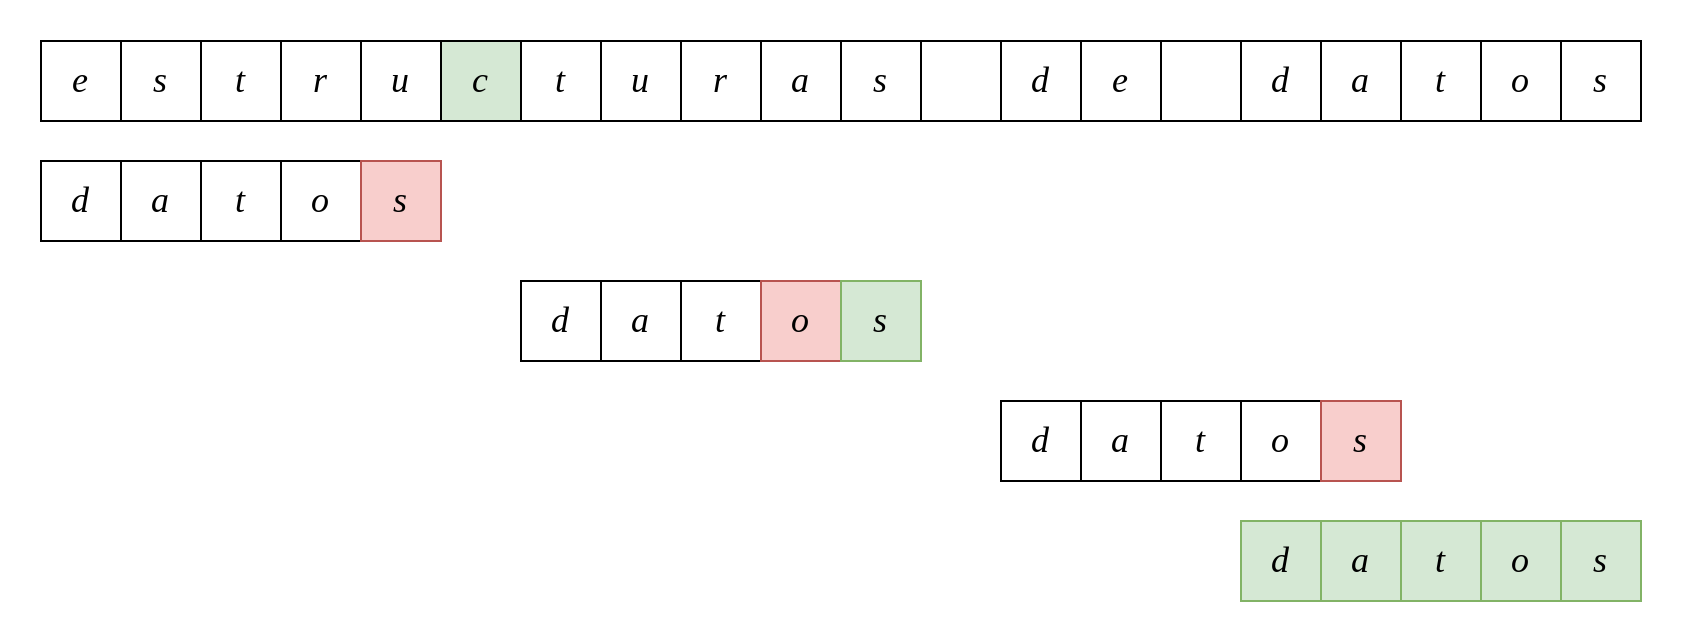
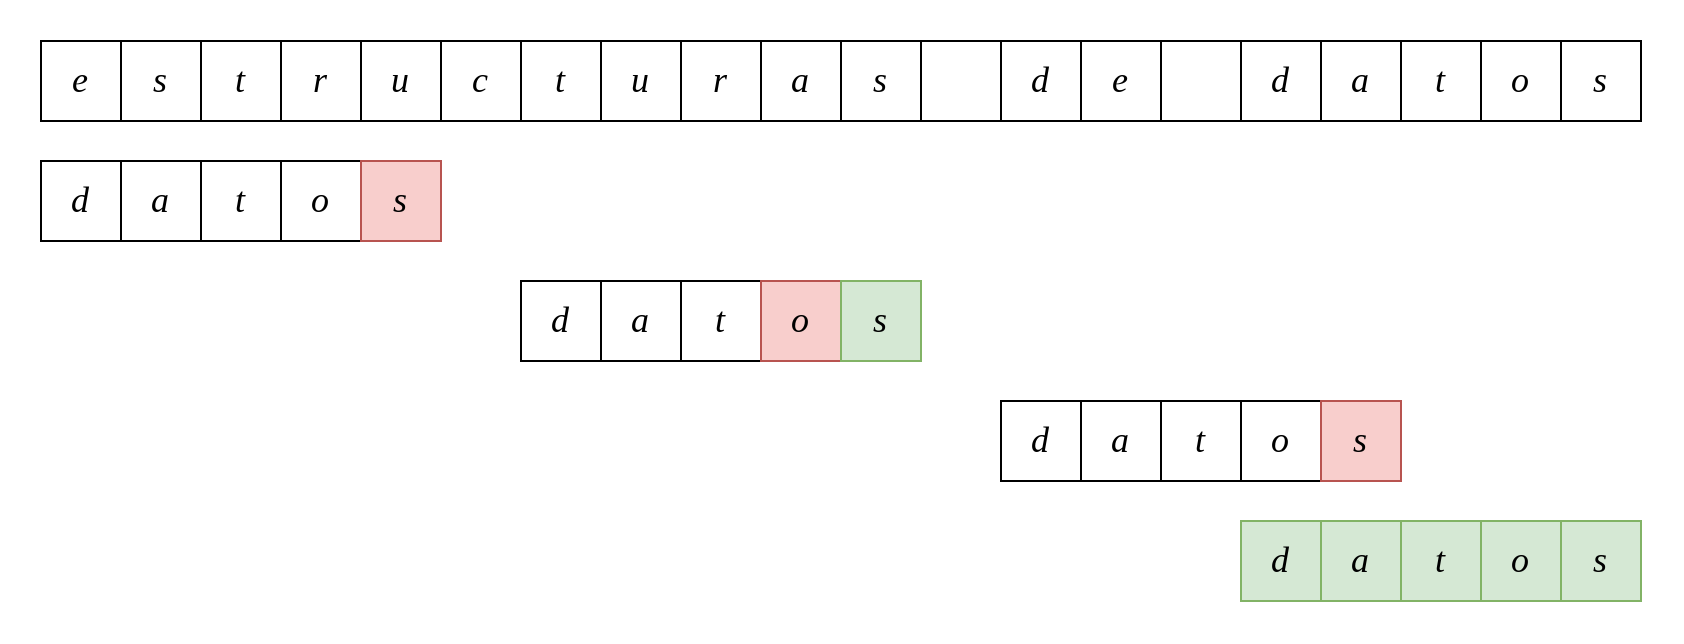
node "c": fillcolor #d5e8d4 -> #ffffff
